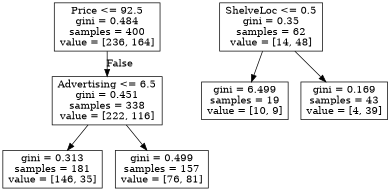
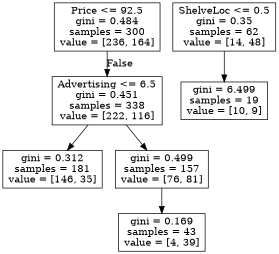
node "Price <= 92.5 gini = 0.484 samples = 400 value = [236, 164]": label "Price <= 92.5 gini = 0.484 samples = 400 value = [236, 164]" -> "Price <= 92.5 gini = 0.484 samples = 300 value = [236, 164]"
edge "ShelveLoc <= 0.5 gini = 0.35 samples = 62 value = [14, 48]" -> "gini = 0.169 samples = 43 value = [4, 39]": now "gini = 0.499 samples = 157 value = [76, 81]" -> "gini = 0.169 samples = 43 value = [4, 39]"
node "gini = 0.313 samples = 181 value = [146, 35]": label "gini = 0.313 samples = 181 value = [146, 35]" -> "gini = 0.312 samples = 181 value = [146, 35]"
